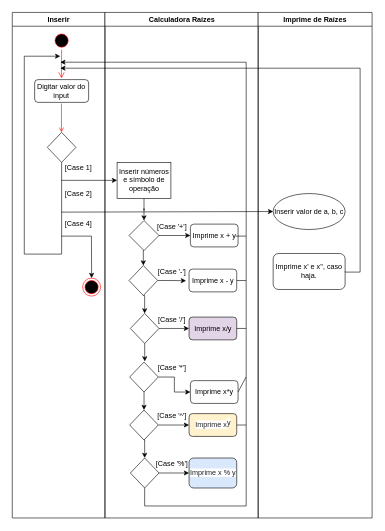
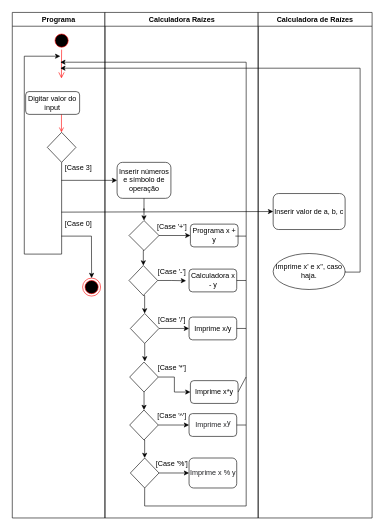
node "Inserir": label "Inserir" -> "Programa"
node "Imprime de Raízes": label "Imprime de Raízes" -> "Calculadora de Raízes"
node "Digitar valor do input": moved (62, 91) -> (53, 103)
node "[Case 1]": label "[Case 1]" -> "[Case 3]"
node "Inserir números e símbolo de operação": shape rectangle -> rounded rectangle
node "[Case 2]": removed
node "Inserir valor de a, b, c": shape ellipse -> rounded rectangle
node "[Case 4]": label "[Case 4]" -> "[Case 0]"
node "Imprime x + y": label "Imprime x + y" -> "Programa x + y"
node "Imprime x' e x'', caso haja.": shape rounded rectangle -> ellipse
node "Imprime x - y": label "Imprime x - y" -> "Calculadora x - y"
node "Imprime x/y": fillcolor #e1d5e7 -> #ffffff
node "Imprime xy": fillcolor #fff2cc -> #ffffff
node "Imprime x % y": fillcolor #dae8fc -> #ffffff
